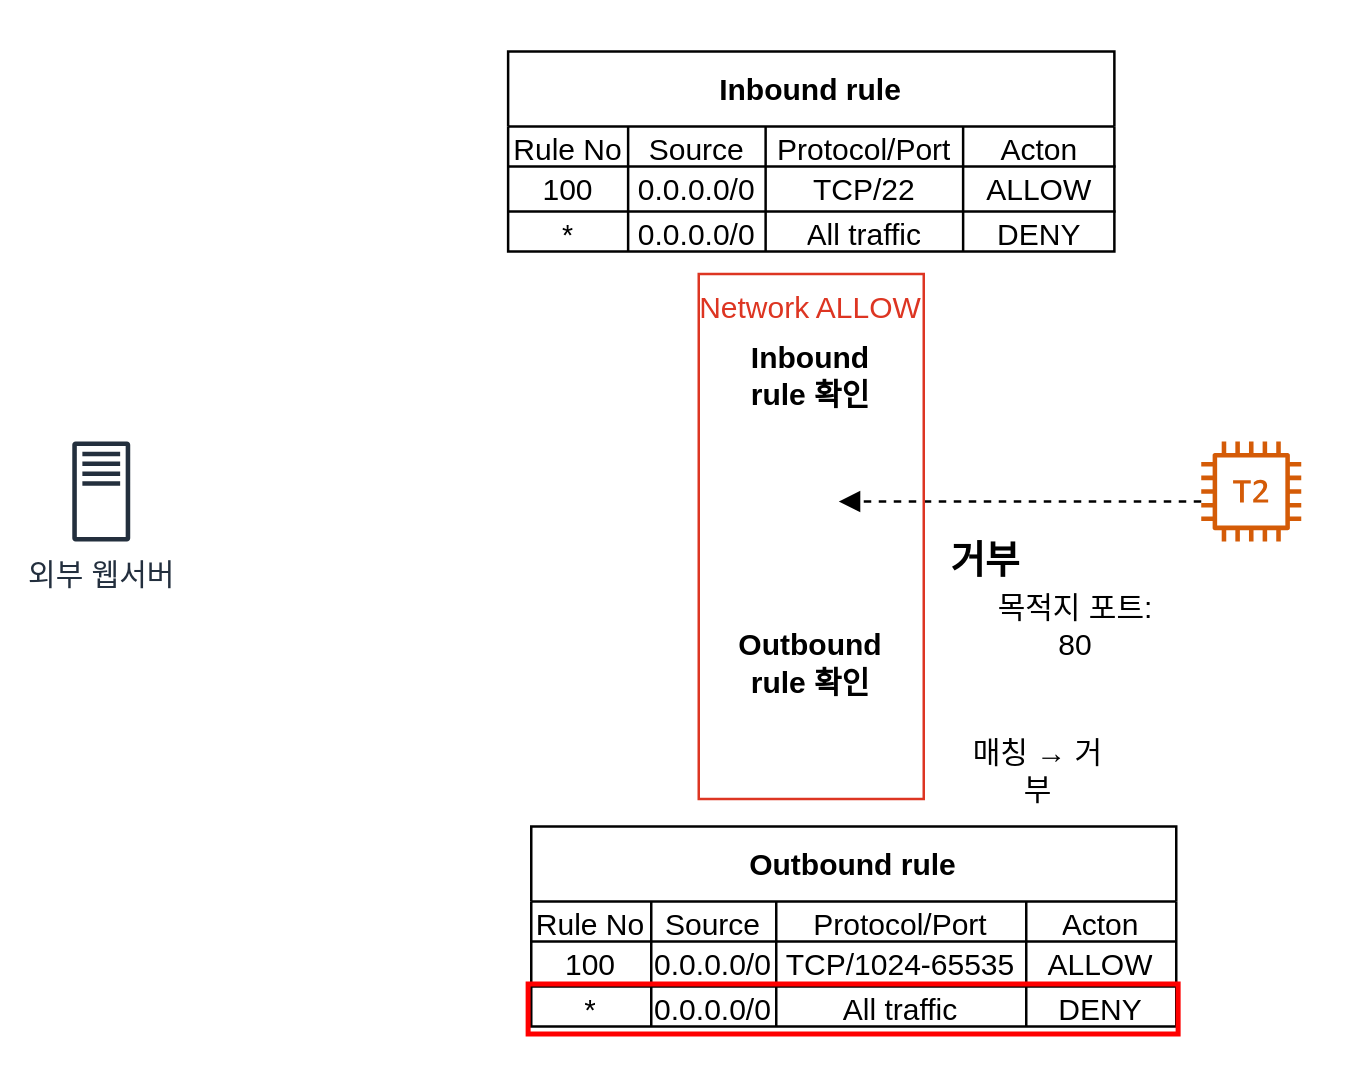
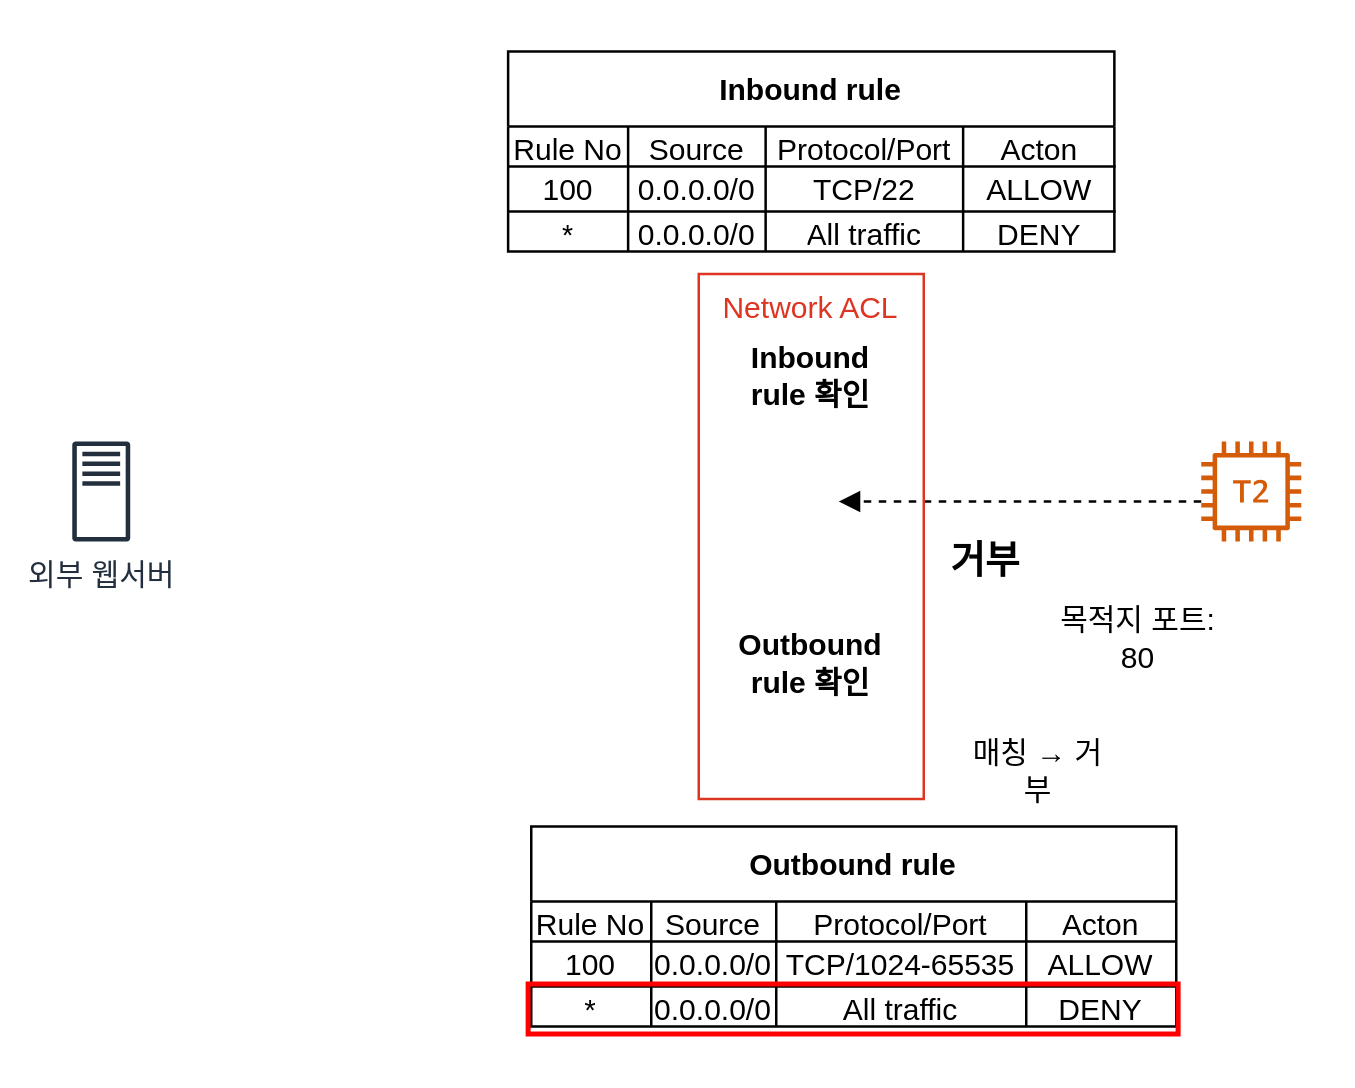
node "Network ALLOW": label "Network ALLOW" -> "Network ACL"
node "목적지 포트: 80": moved (1076, 626) -> (1139, 639)
